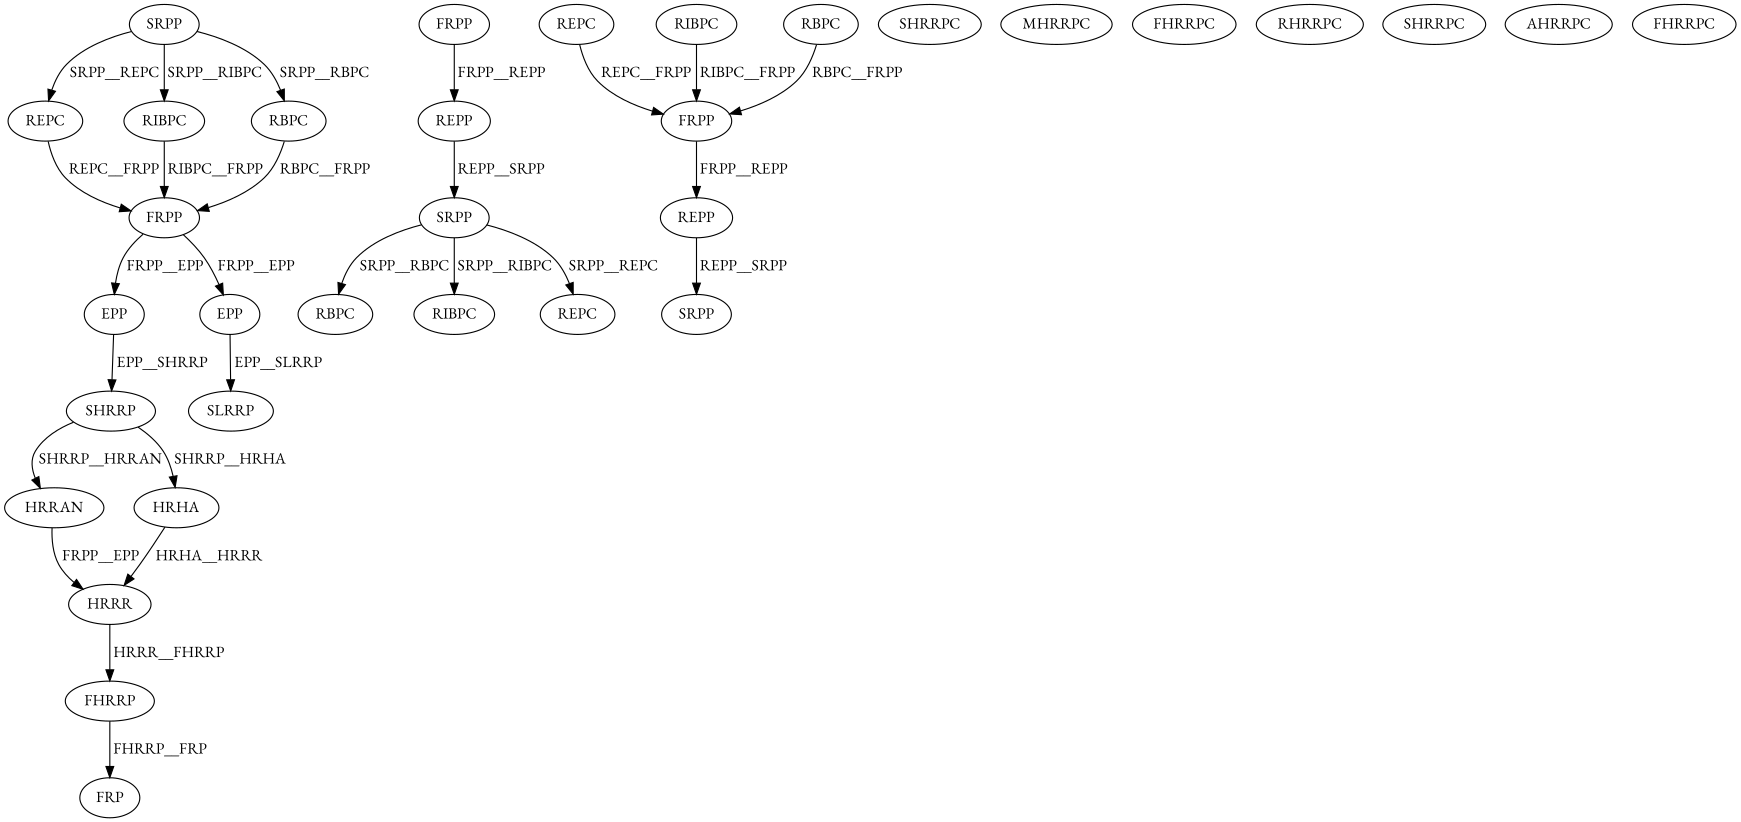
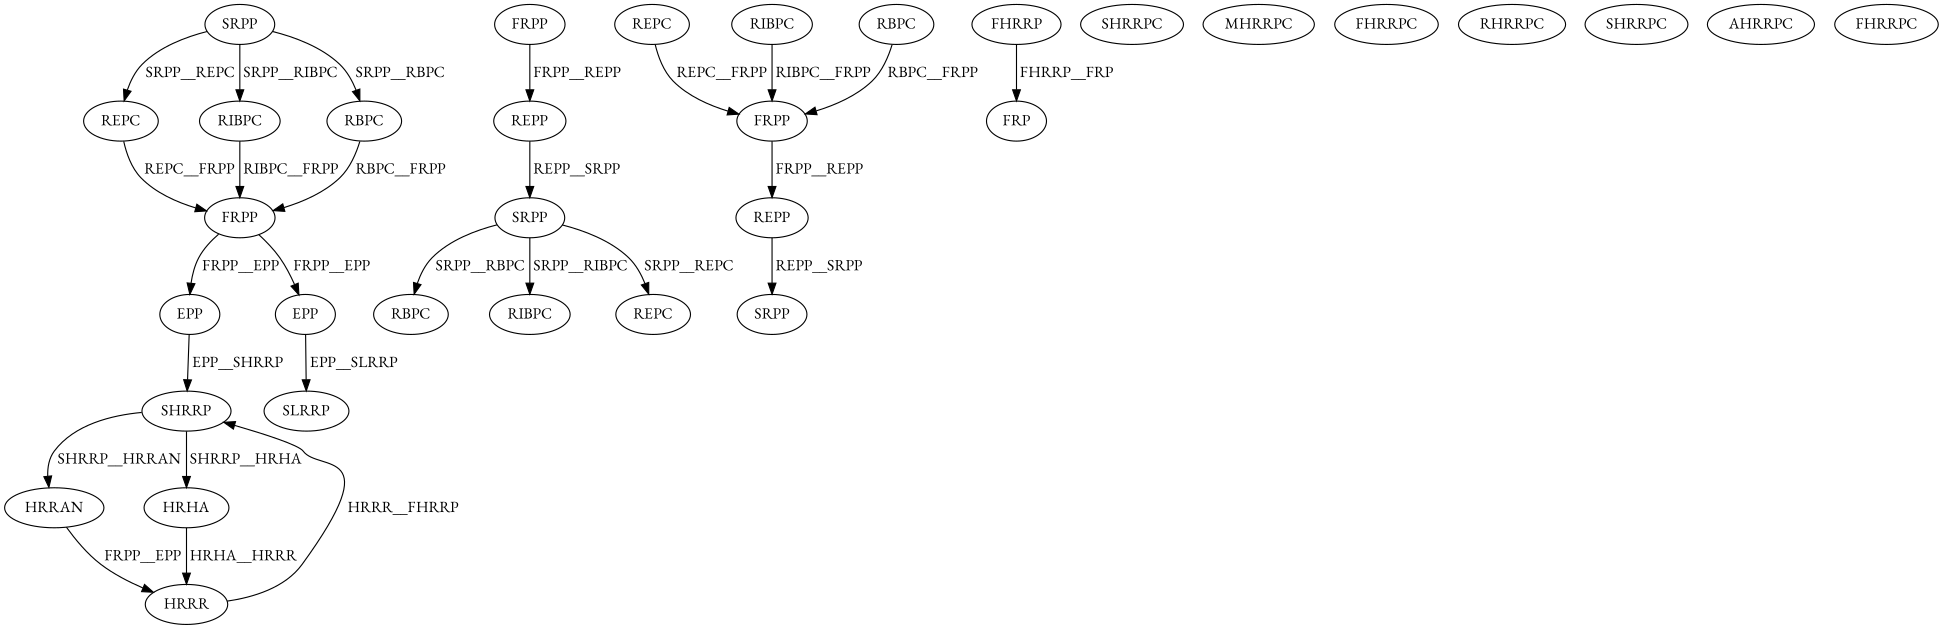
edge "HRRR" -> "FHRRP": now "HRRR" -> "SHRRP"
